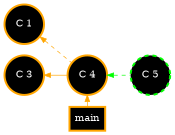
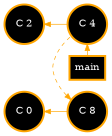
node "C 1": label "C 1" -> "C 8"
node "C 3": label "C 3" -> "C 2"
node "C 5": removed
node "C 0": added
